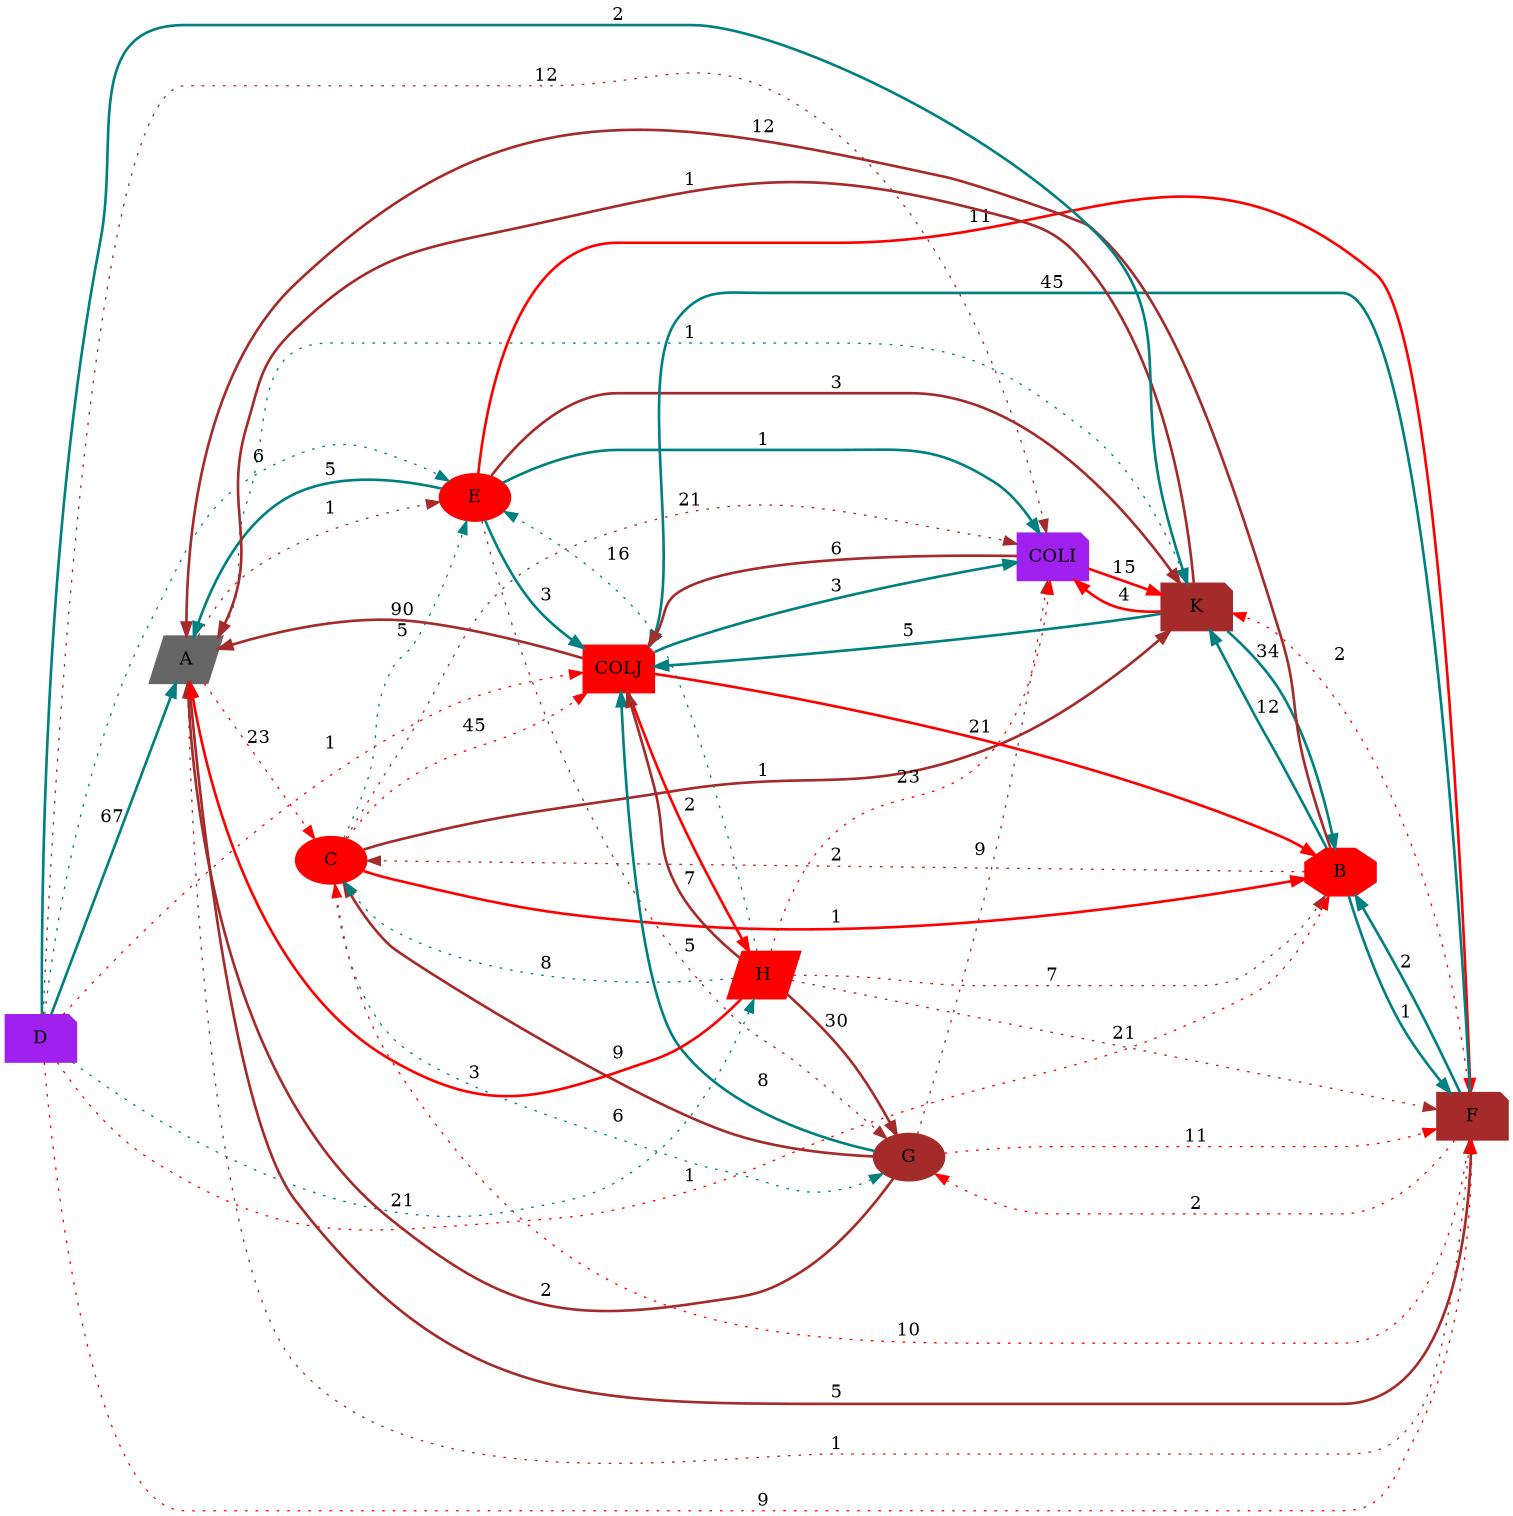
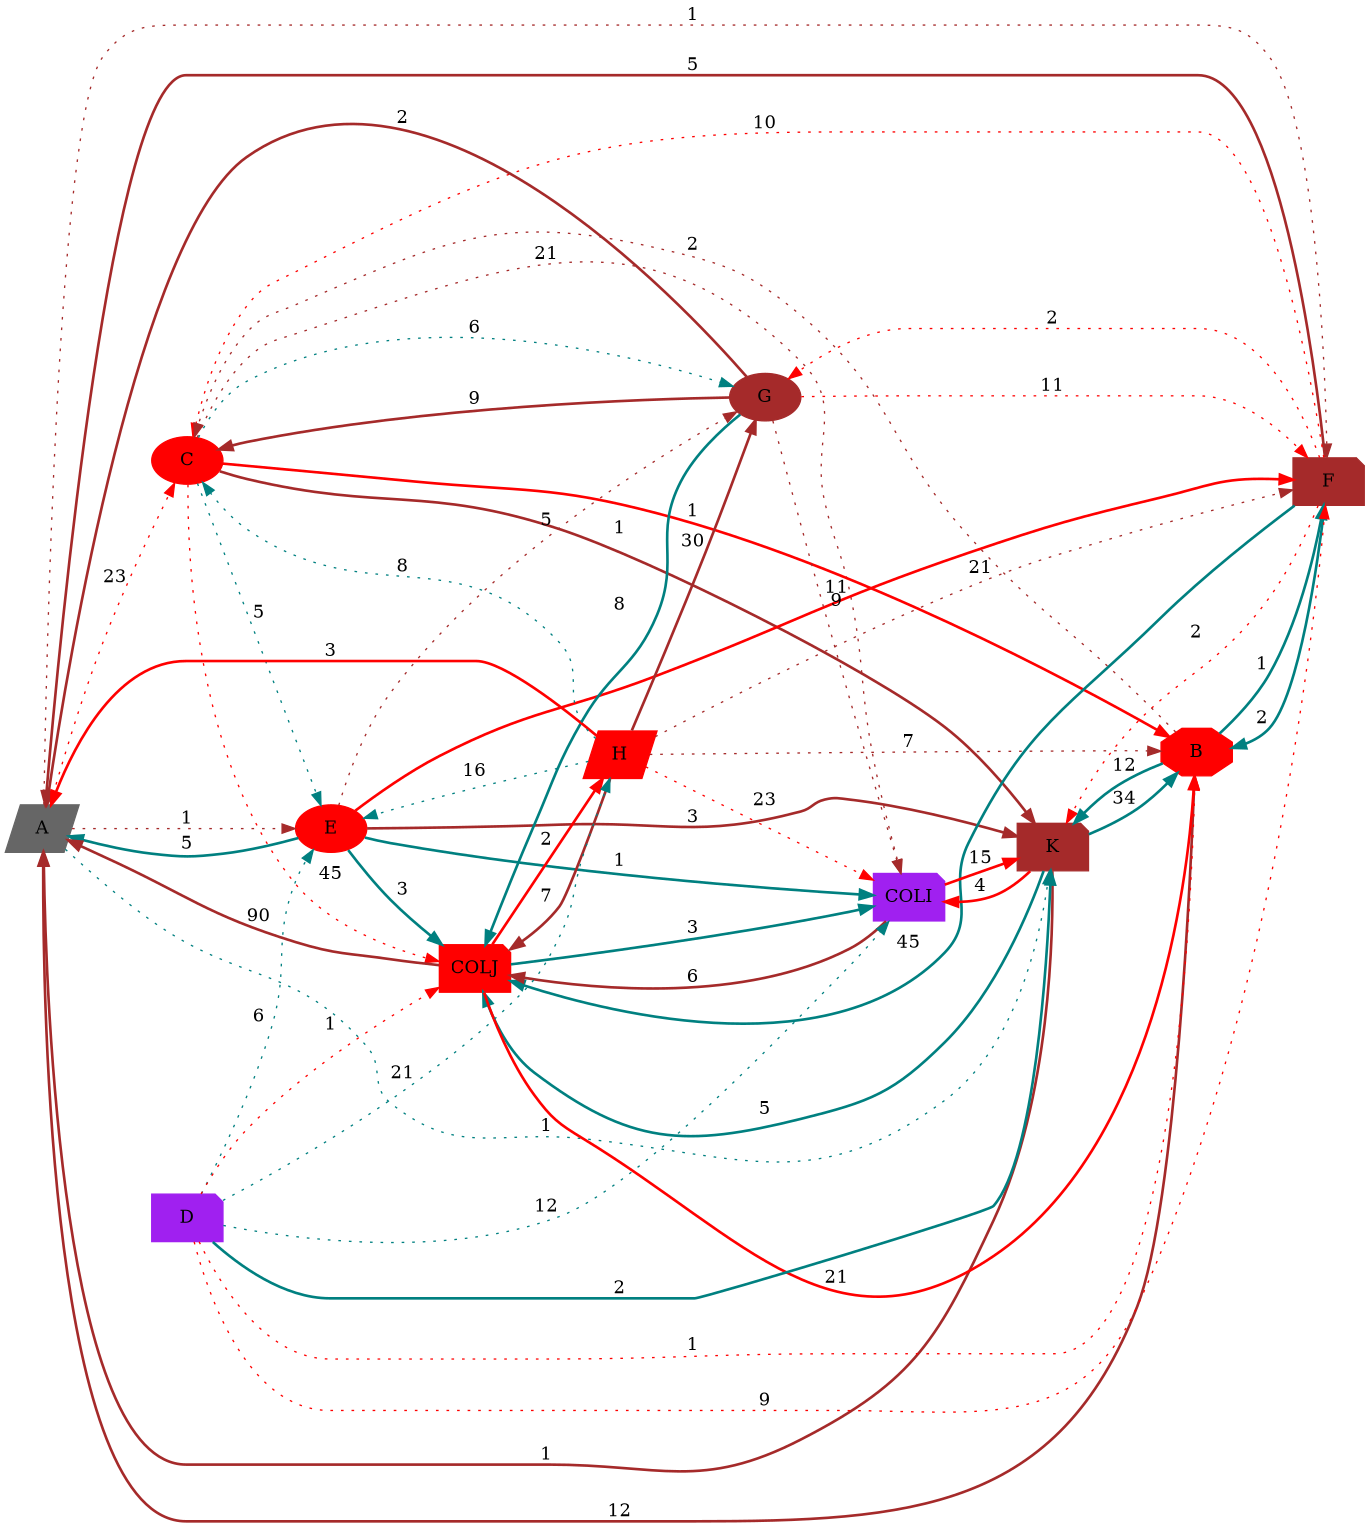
edge "D" -> "COLI": color brown -> teal
edge "D" -> "A": removed, label "67"
